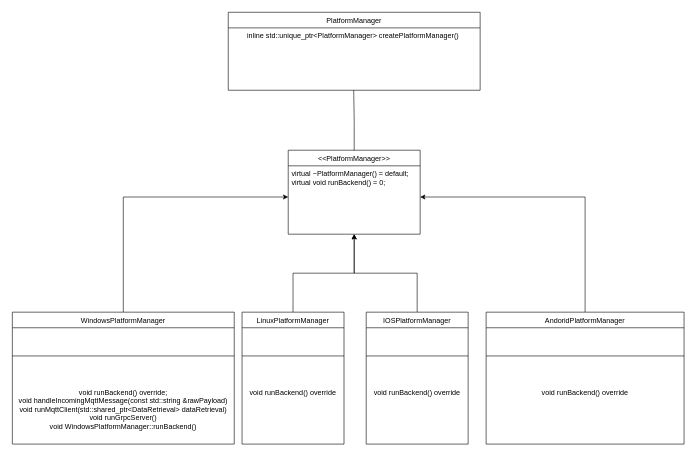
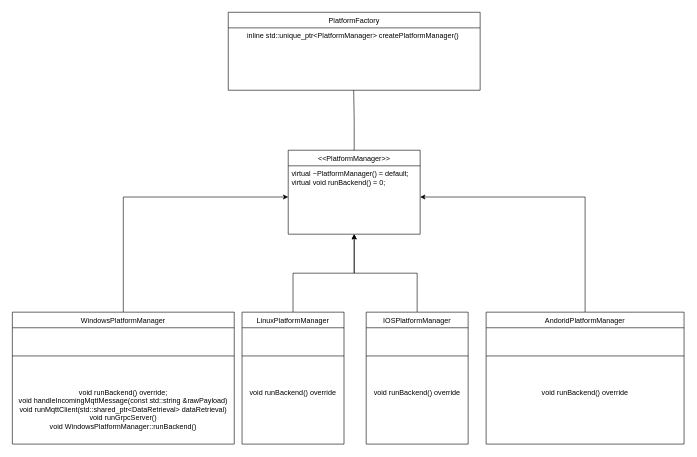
node "PlatformManager": label "PlatformManager" -> "PlatformFactory"
